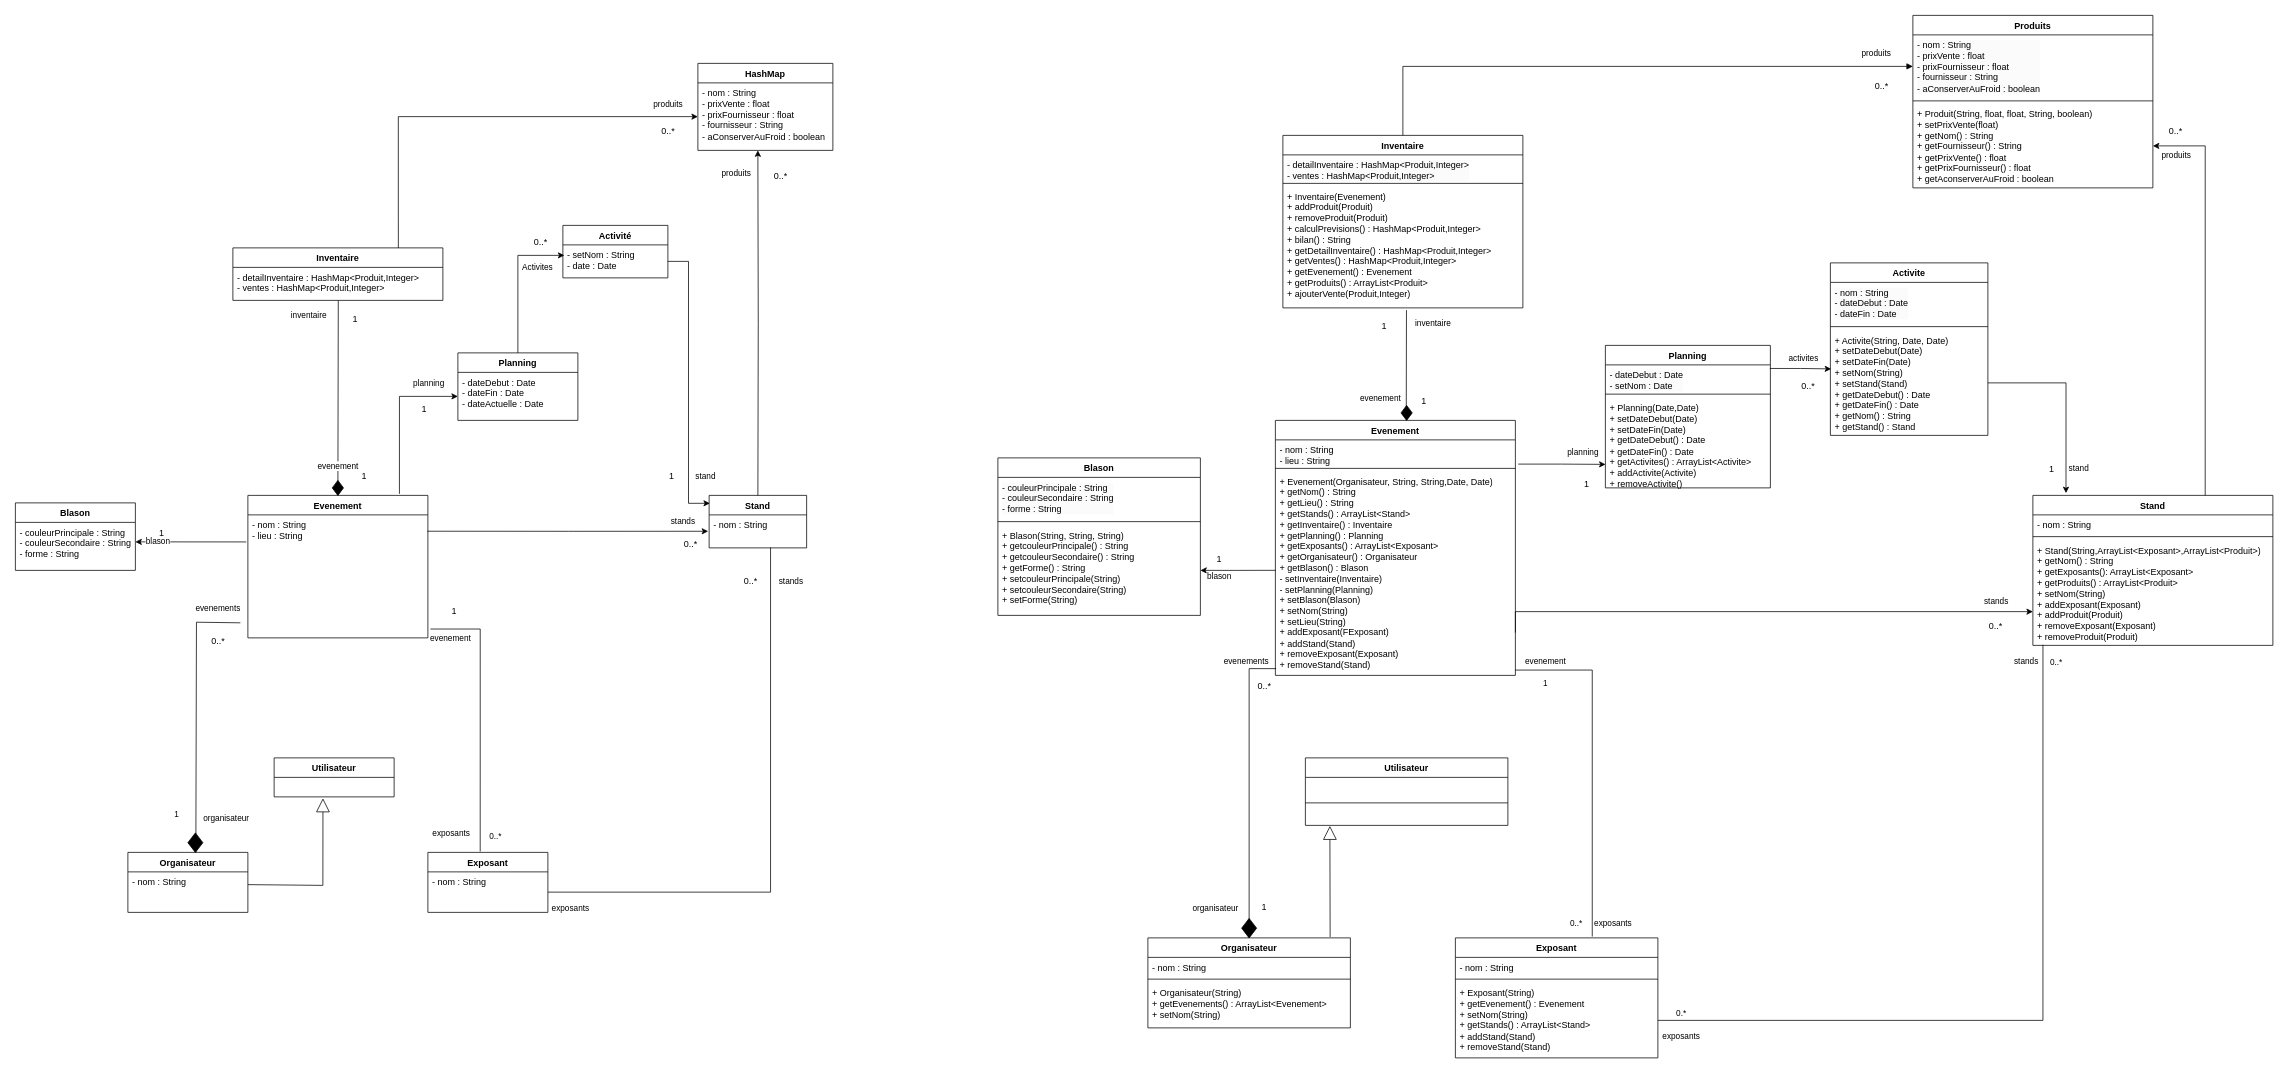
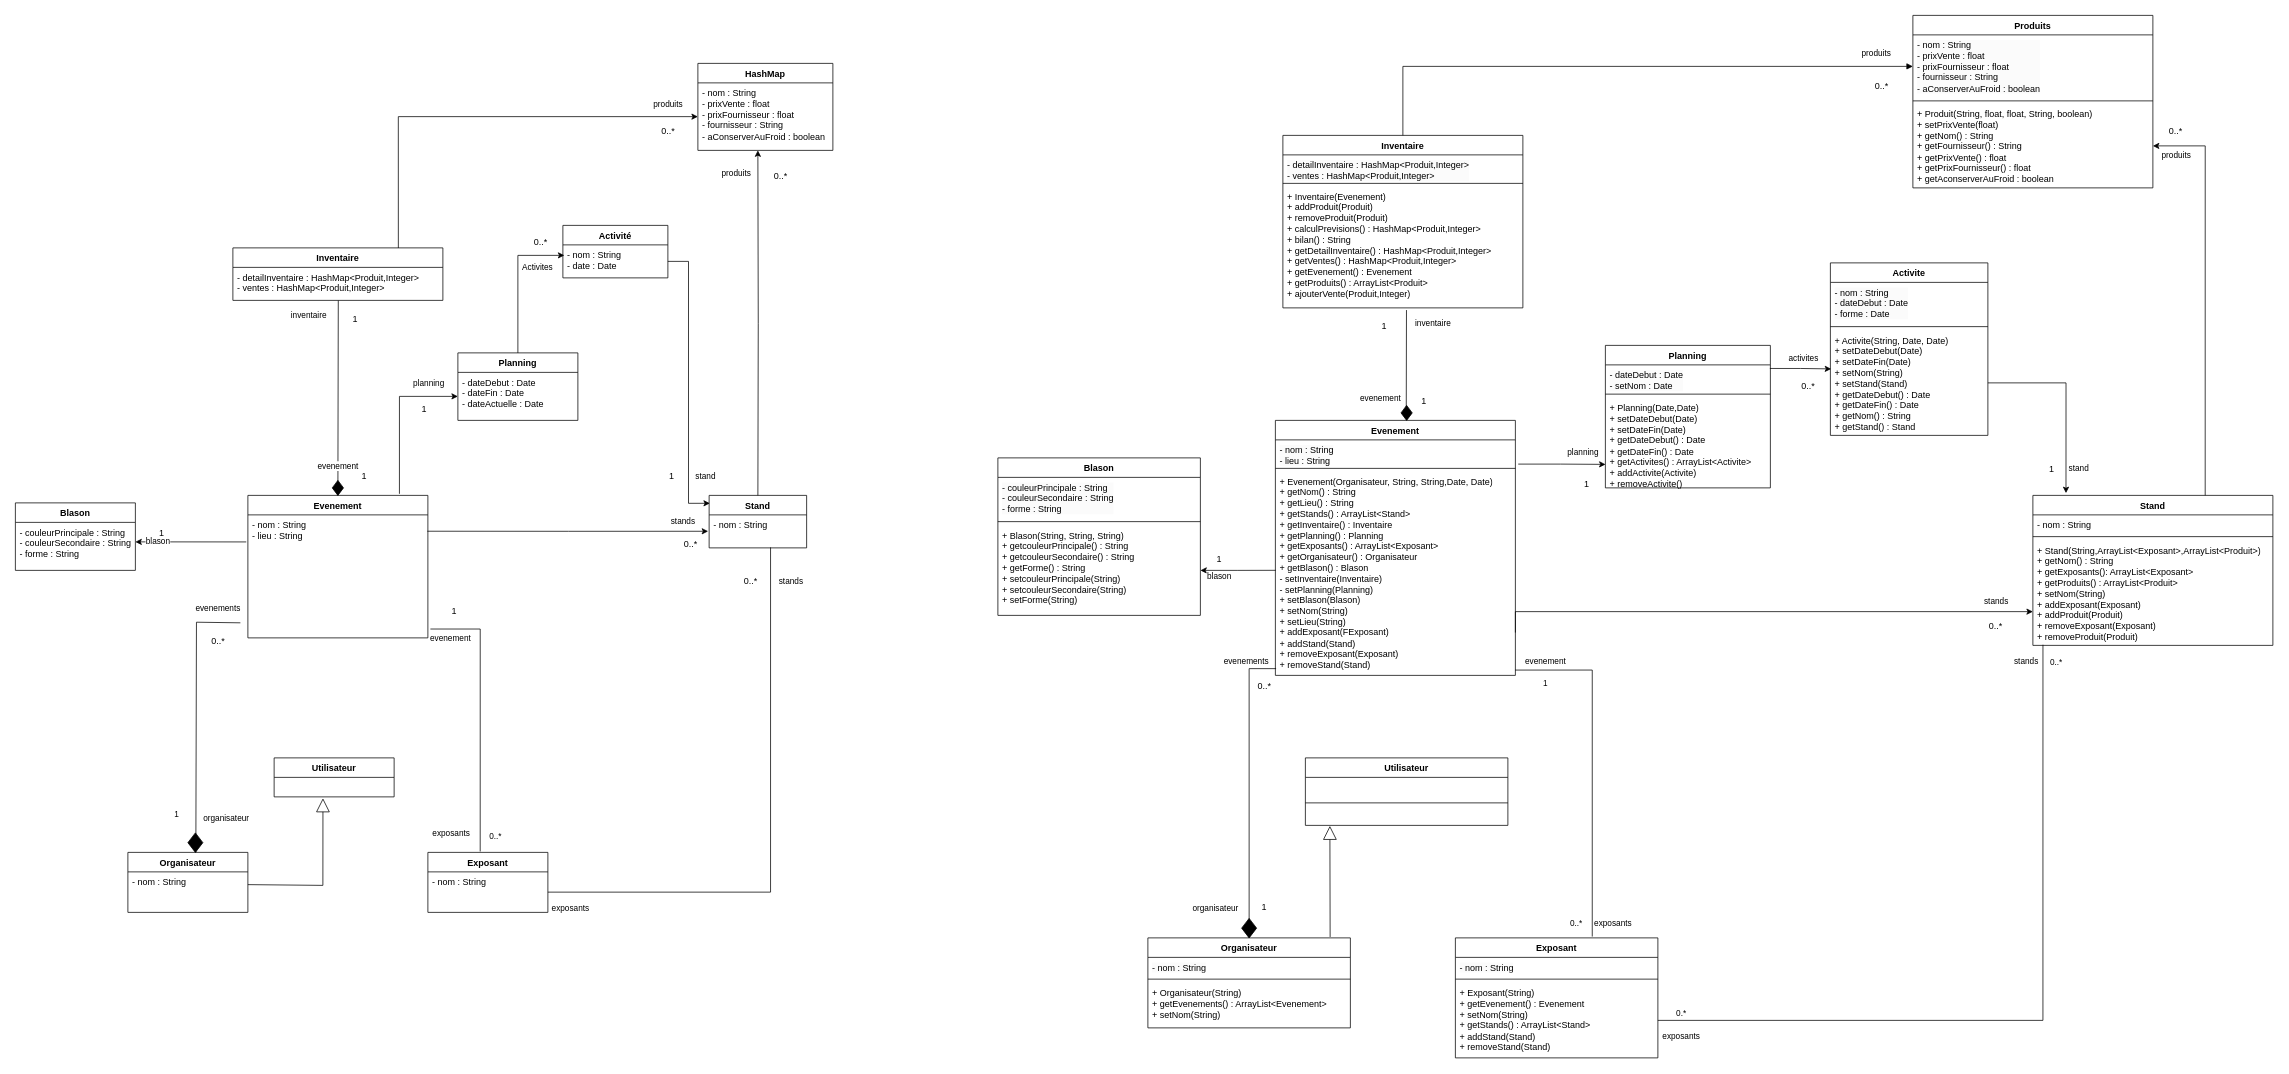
node "- setNom : String - date : Date": label "- setNom : String - date : Date" -> "- nom : String - date : Date"
node "- nom : String - dateDebut : Date - dateFin : Date": label "- nom : String - dateDebut : Date - dateFin : Date" -> "- nom : String - dateDebut : Date - forme : Date"
